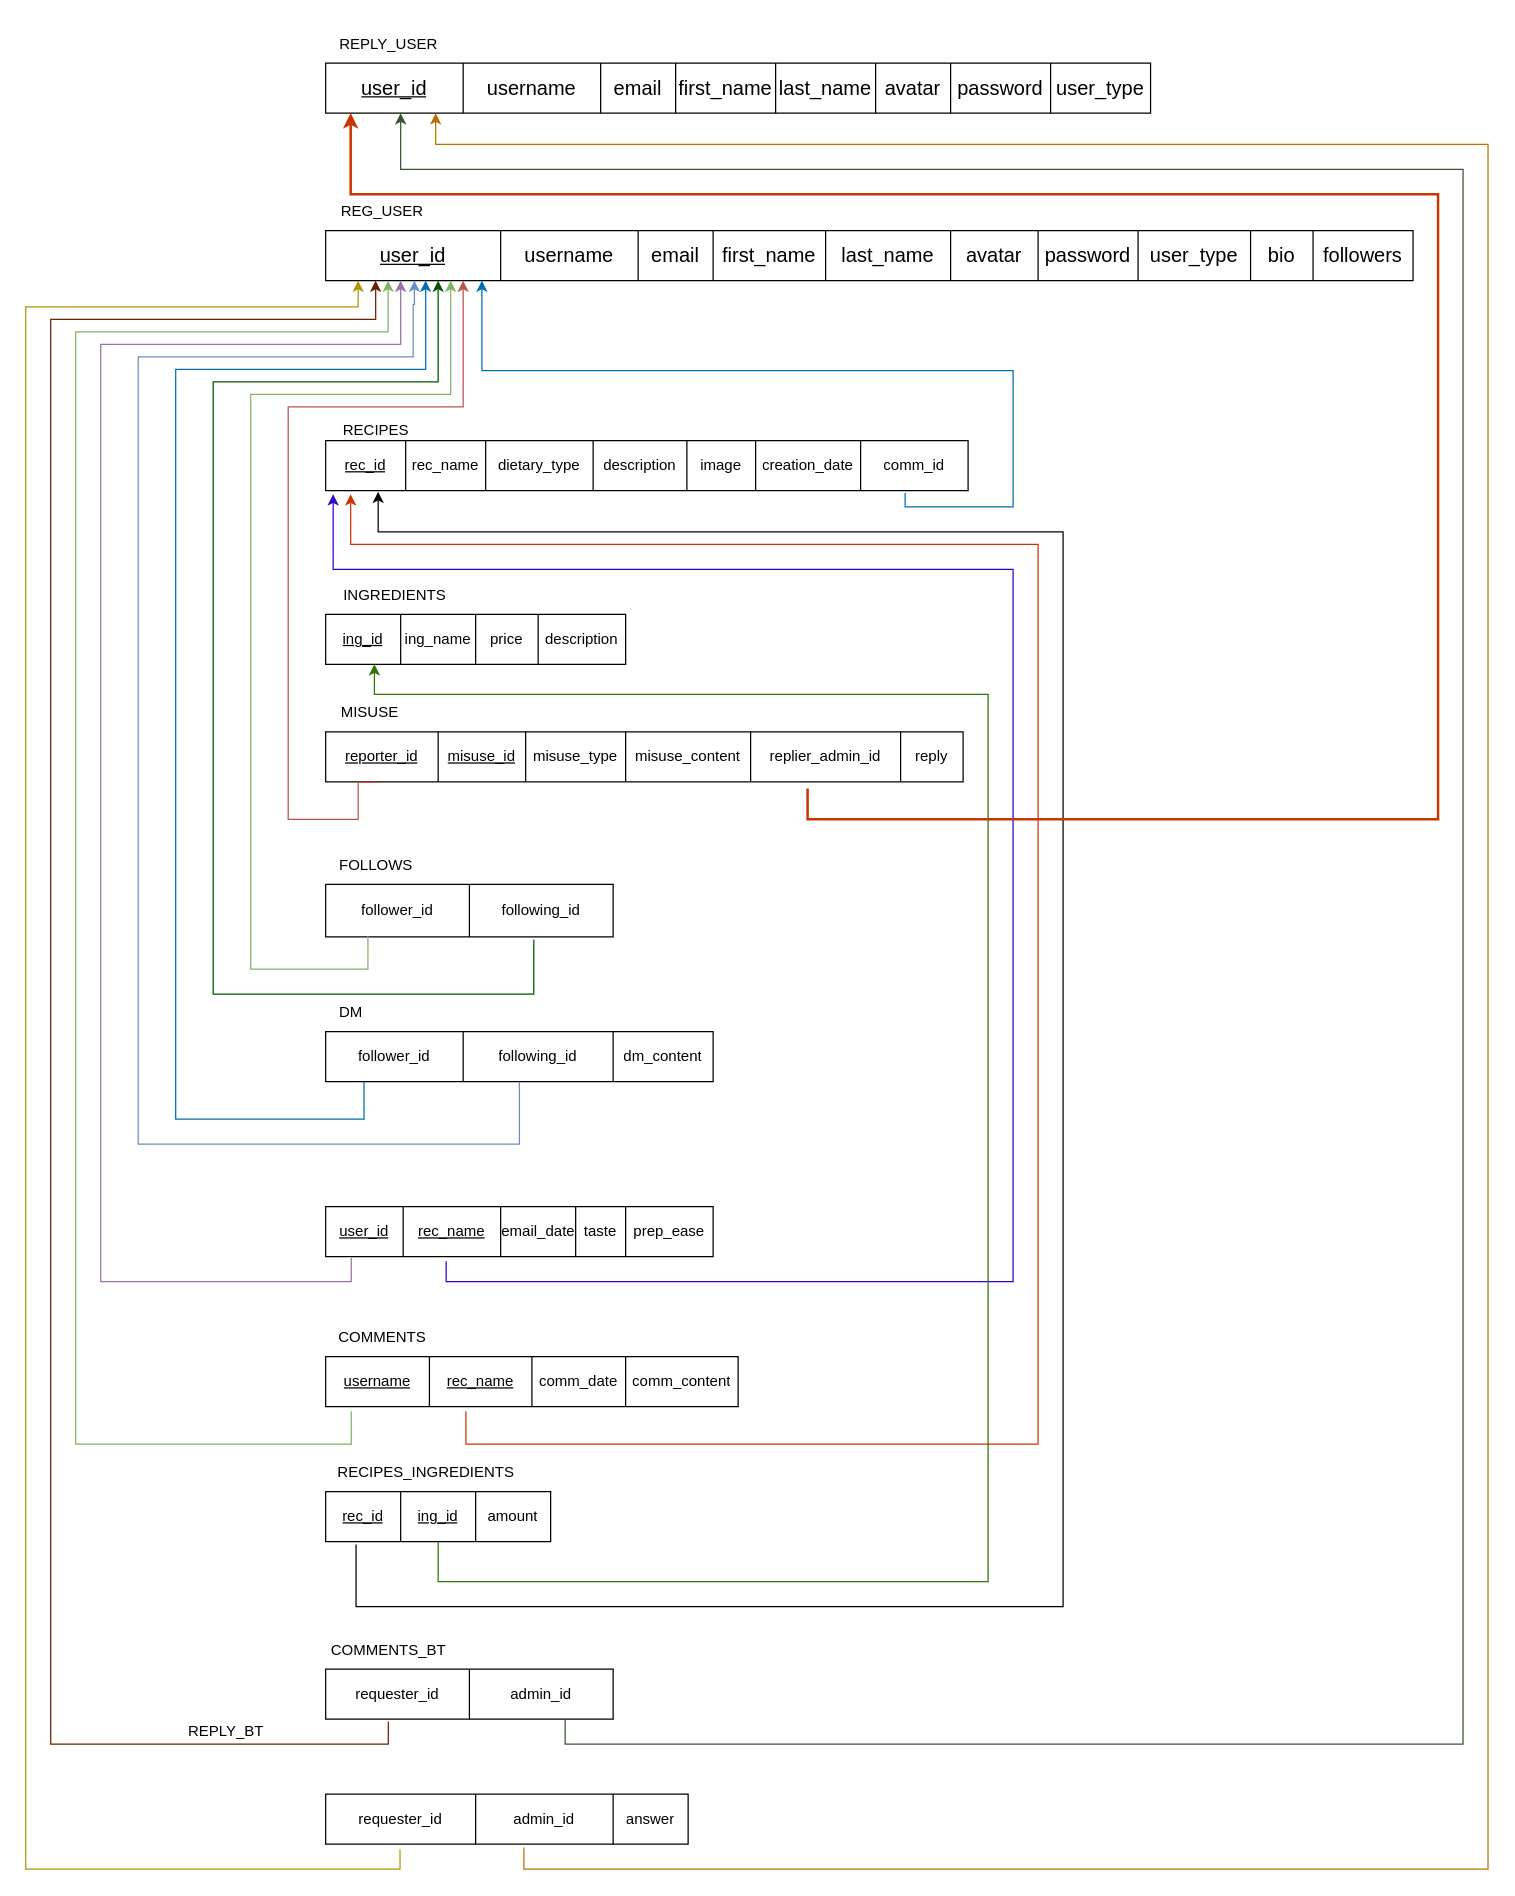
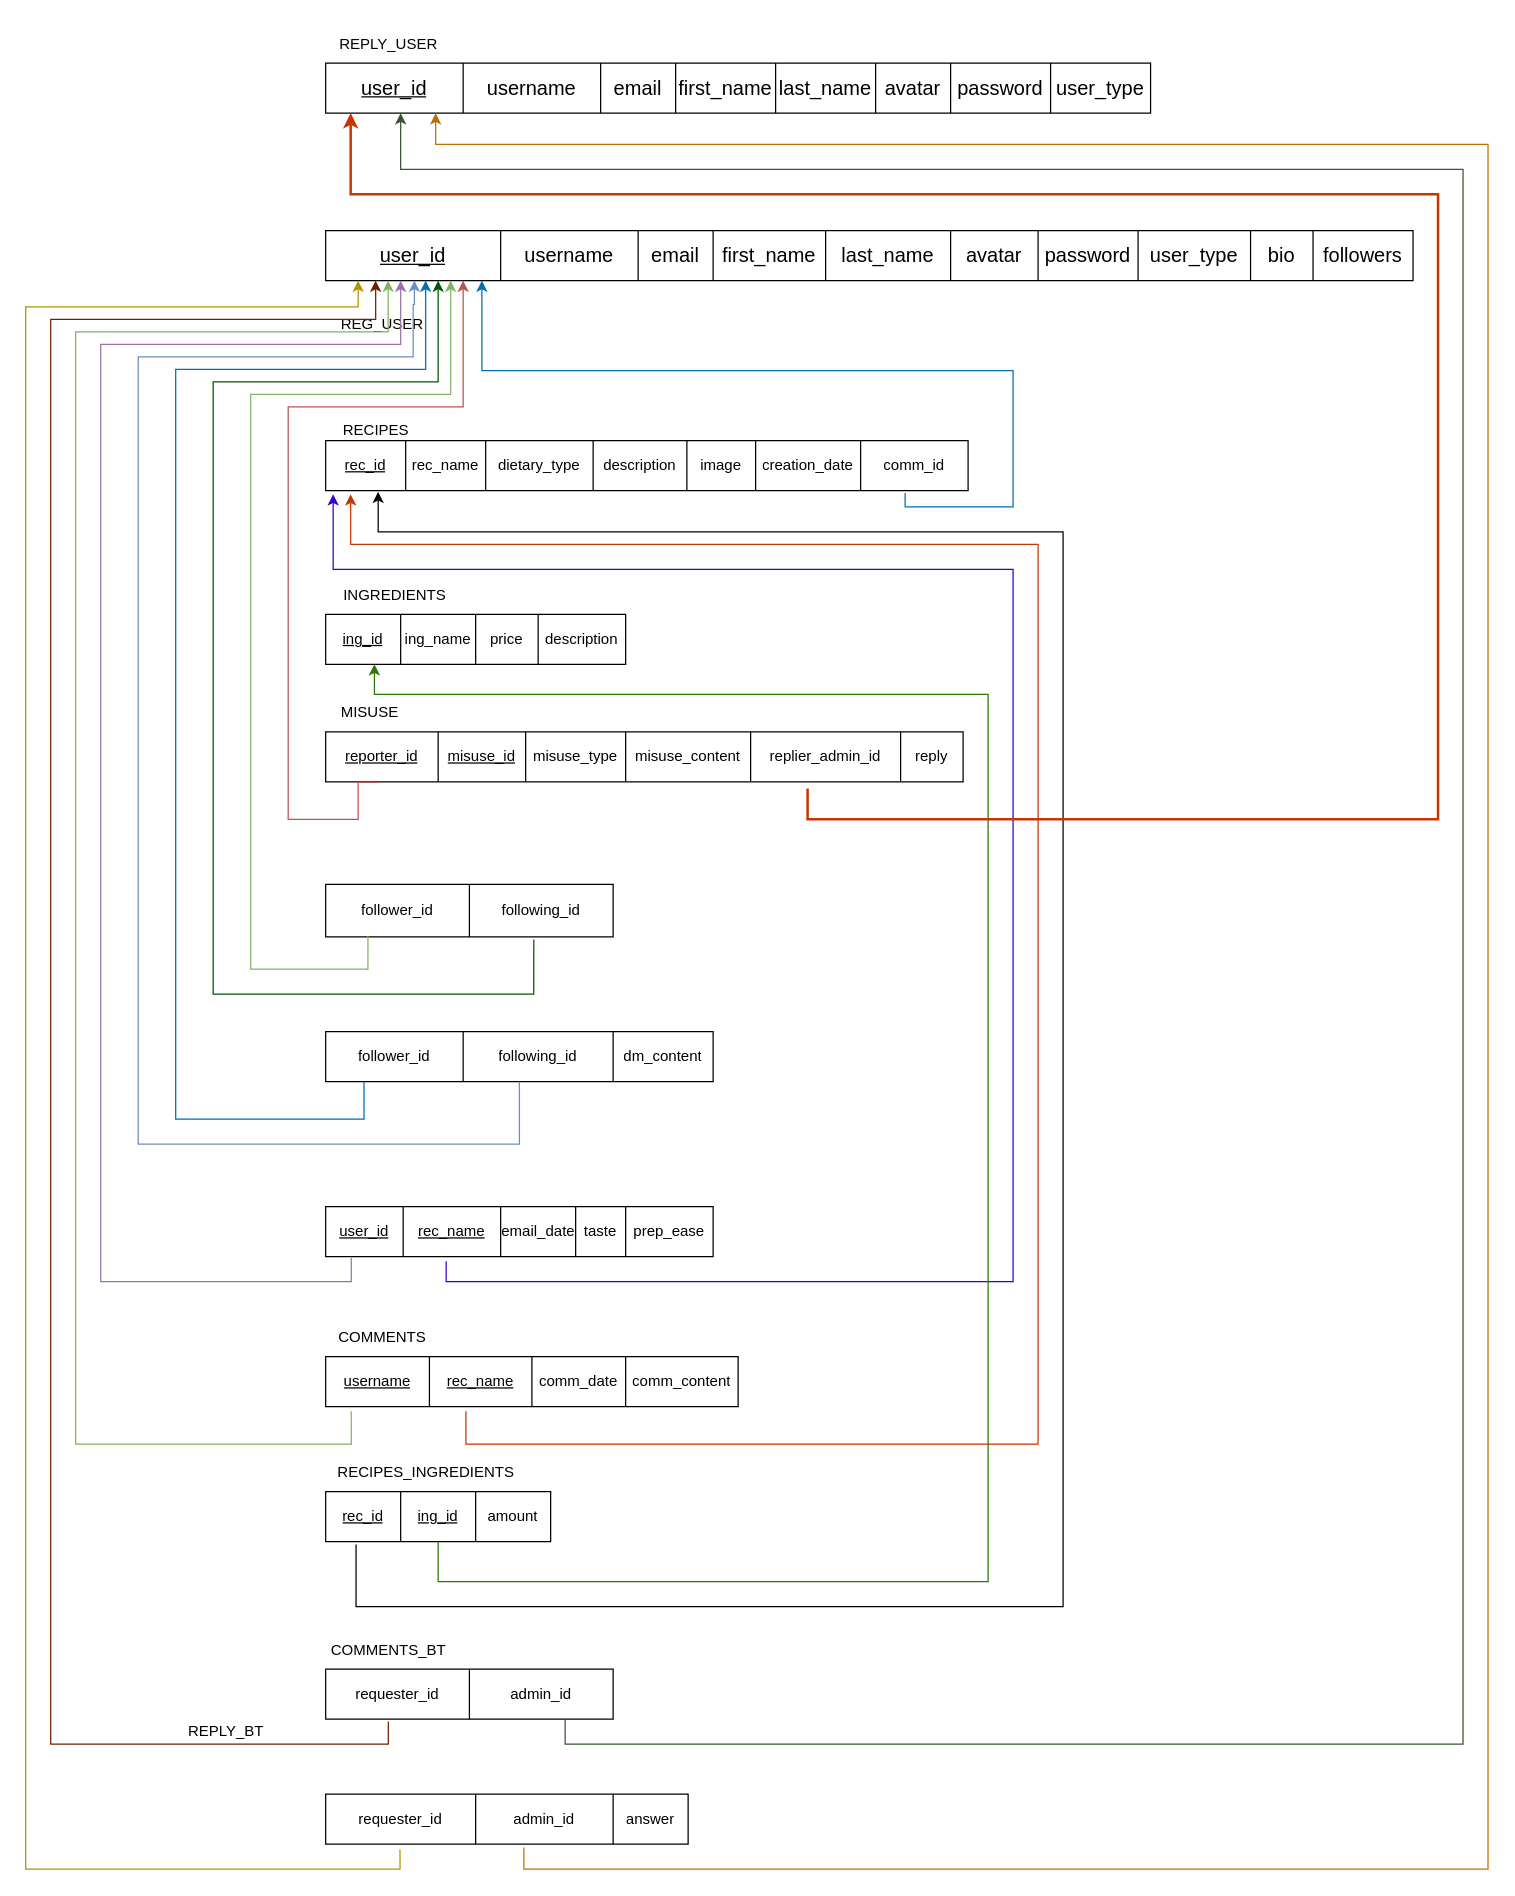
node "REG_USER": moved (382, 212) -> (382, 324)
node "FOLLOWS": removed
node "DM": removed
